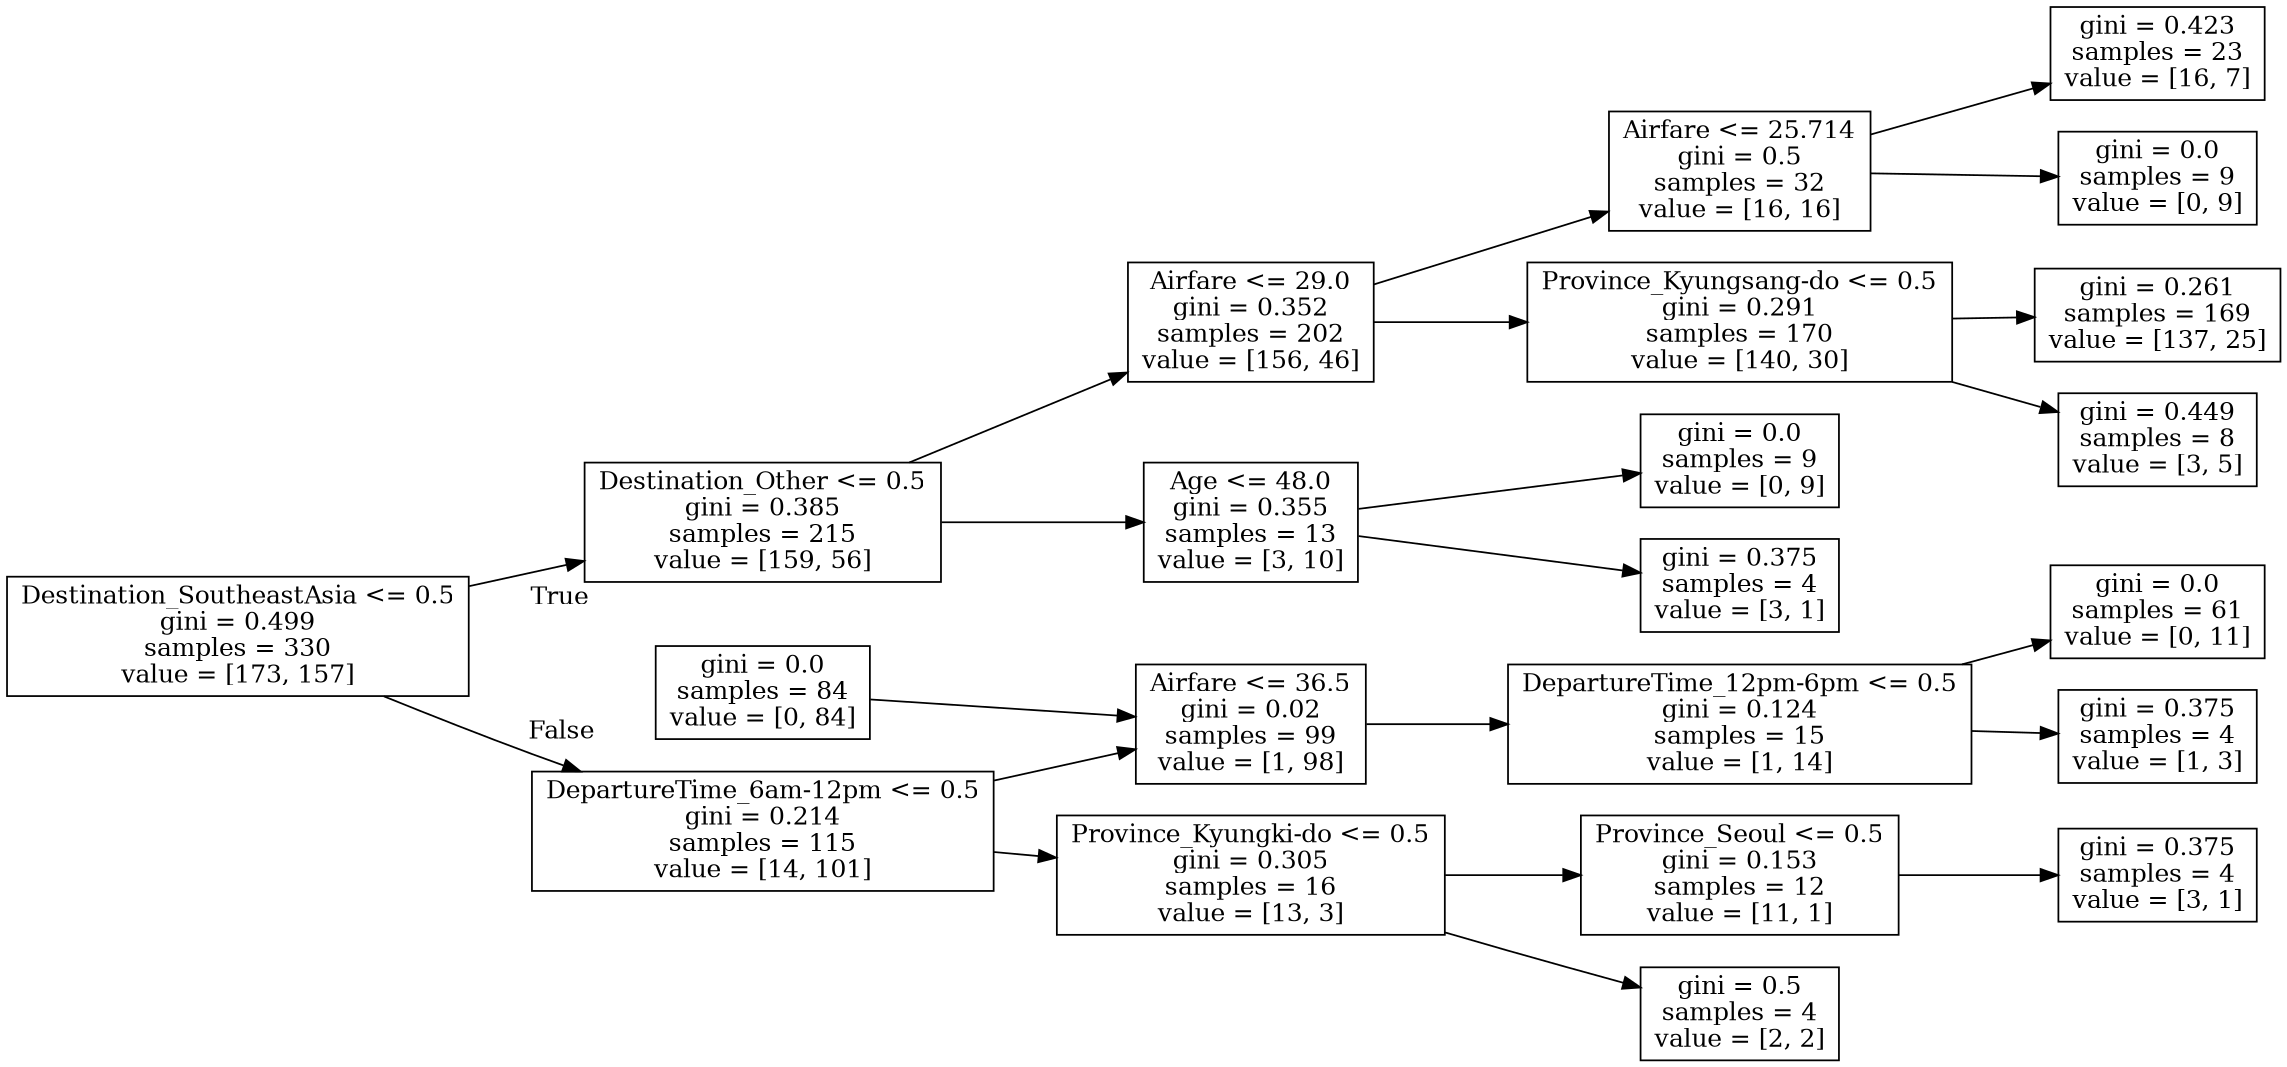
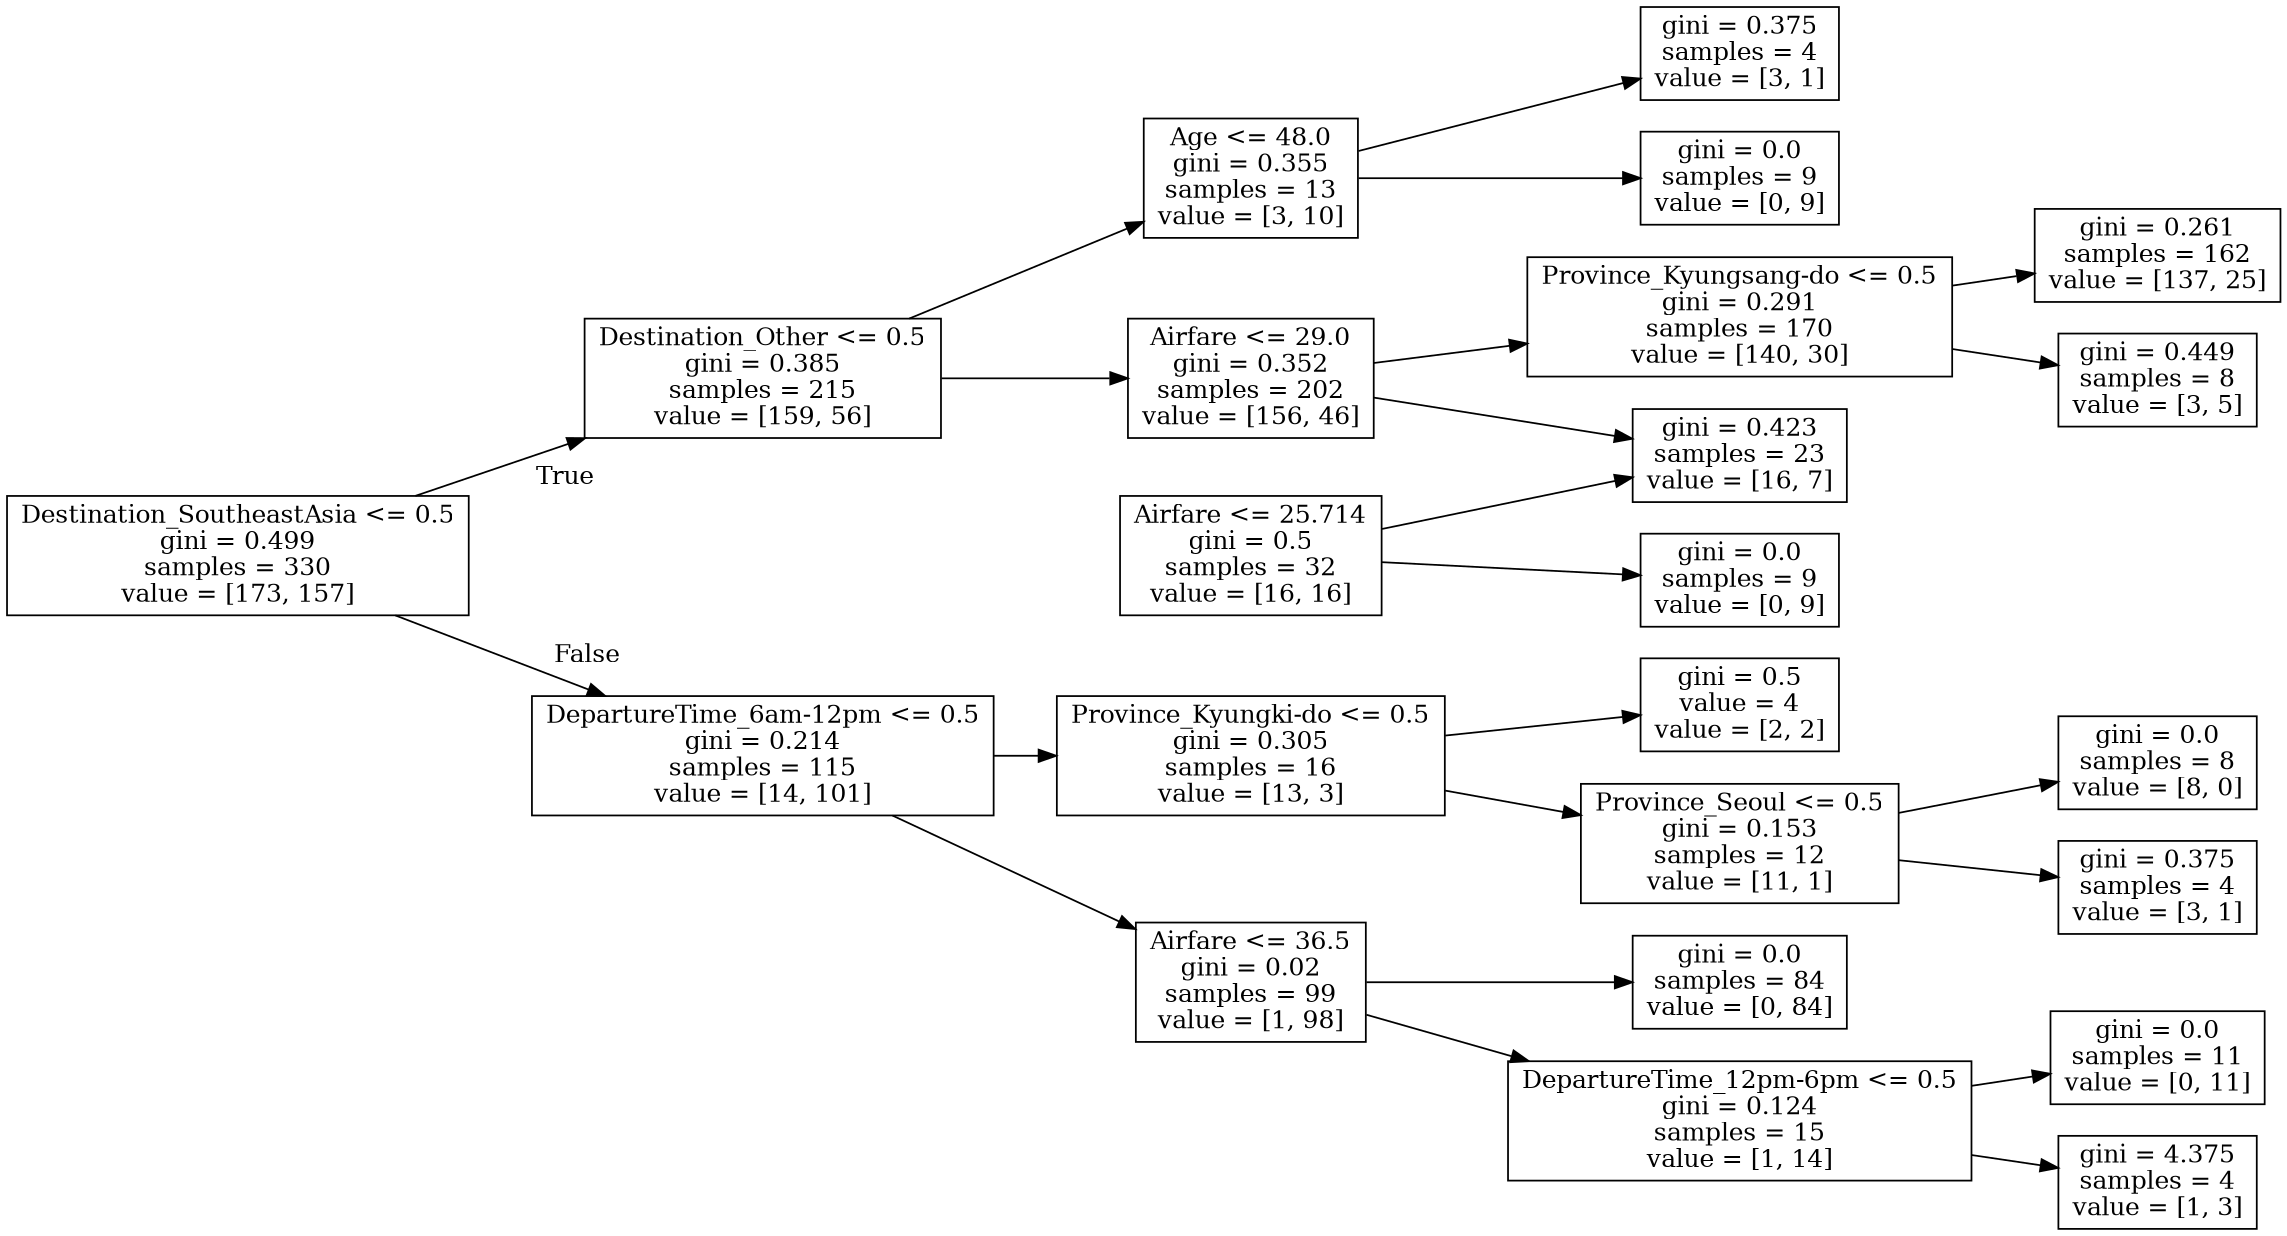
edge "Airfare <= 29.0 gini = 0.352 samples = 202 value = [156, 46]" -> "Airfare <= 25.714 gini = 0.5 samples = 32 value = [16, 16]": now "Airfare <= 29.0 gini = 0.352 samples = 202 value = [156, 46]" -> "gini = 0.423 samples = 23 value = [16, 7]"
node "gini = 0.261 samples = 169 value = [137, 25]": label "gini = 0.261 samples = 169 value = [137, 25]" -> "gini = 0.261 samples = 162 value = [137, 25]"
node "gini = 0.0 samples = 61 value = [0, 11]": label "gini = 0.0 samples = 61 value = [0, 11]" -> "gini = 0.0 samples = 11 value = [0, 11]"
edge "gini = 0.0 samples = 84 value = [0, 84]" -> "Airfare <= 36.5 gini = 0.02 samples = 99 value = [1, 98]": reversed
node "gini = 0.375 samples = 4 value = [1, 3]": label "gini = 0.375 samples = 4 value = [1, 3]" -> "gini = 4.375 samples = 4 value = [1, 3]"
node "gini = 0.0 samples = 8 value = [8, 0]": added
node "gini = 0.5 samples = 4 value = [2, 2]": label "gini = 0.5 samples = 4 value = [2, 2]" -> "gini = 0.5 value = 4 value = [2, 2]"
